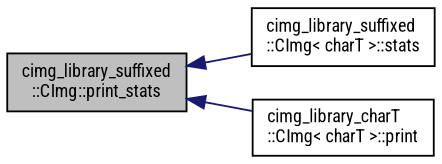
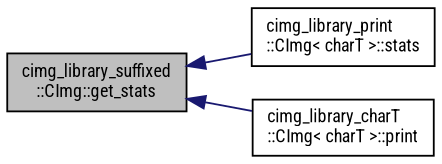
node "cimg_library_suffixed ::CImg< charT >::stats": label "cimg_library_suffixed ::CImg< charT >::stats" -> "cimg_library_print ::CImg< charT >::stats"
node "cimg_library_suffixed ::CImg::print_stats": label "cimg_library_suffixed ::CImg::print_stats" -> "cimg_library_suffixed ::CImg::get_stats"
